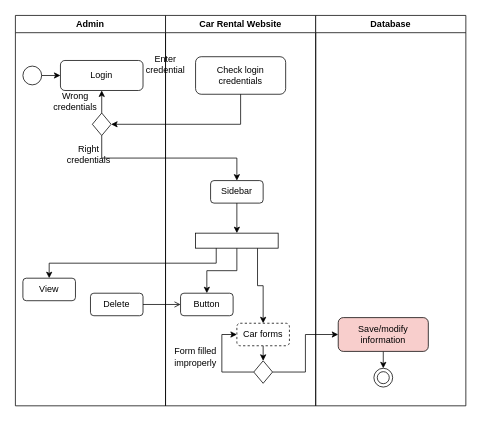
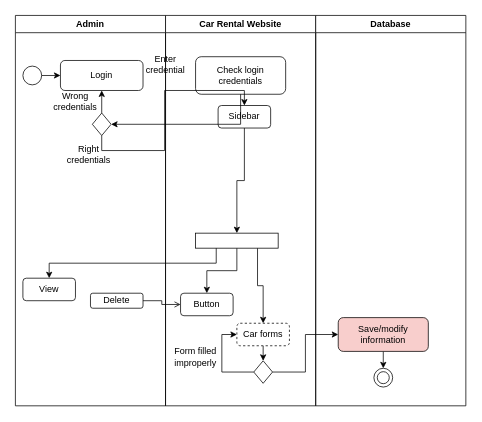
node "Sidebar": moved (237, 192) -> (244, 117)
node "Delete": size 53x23 -> 53x15
